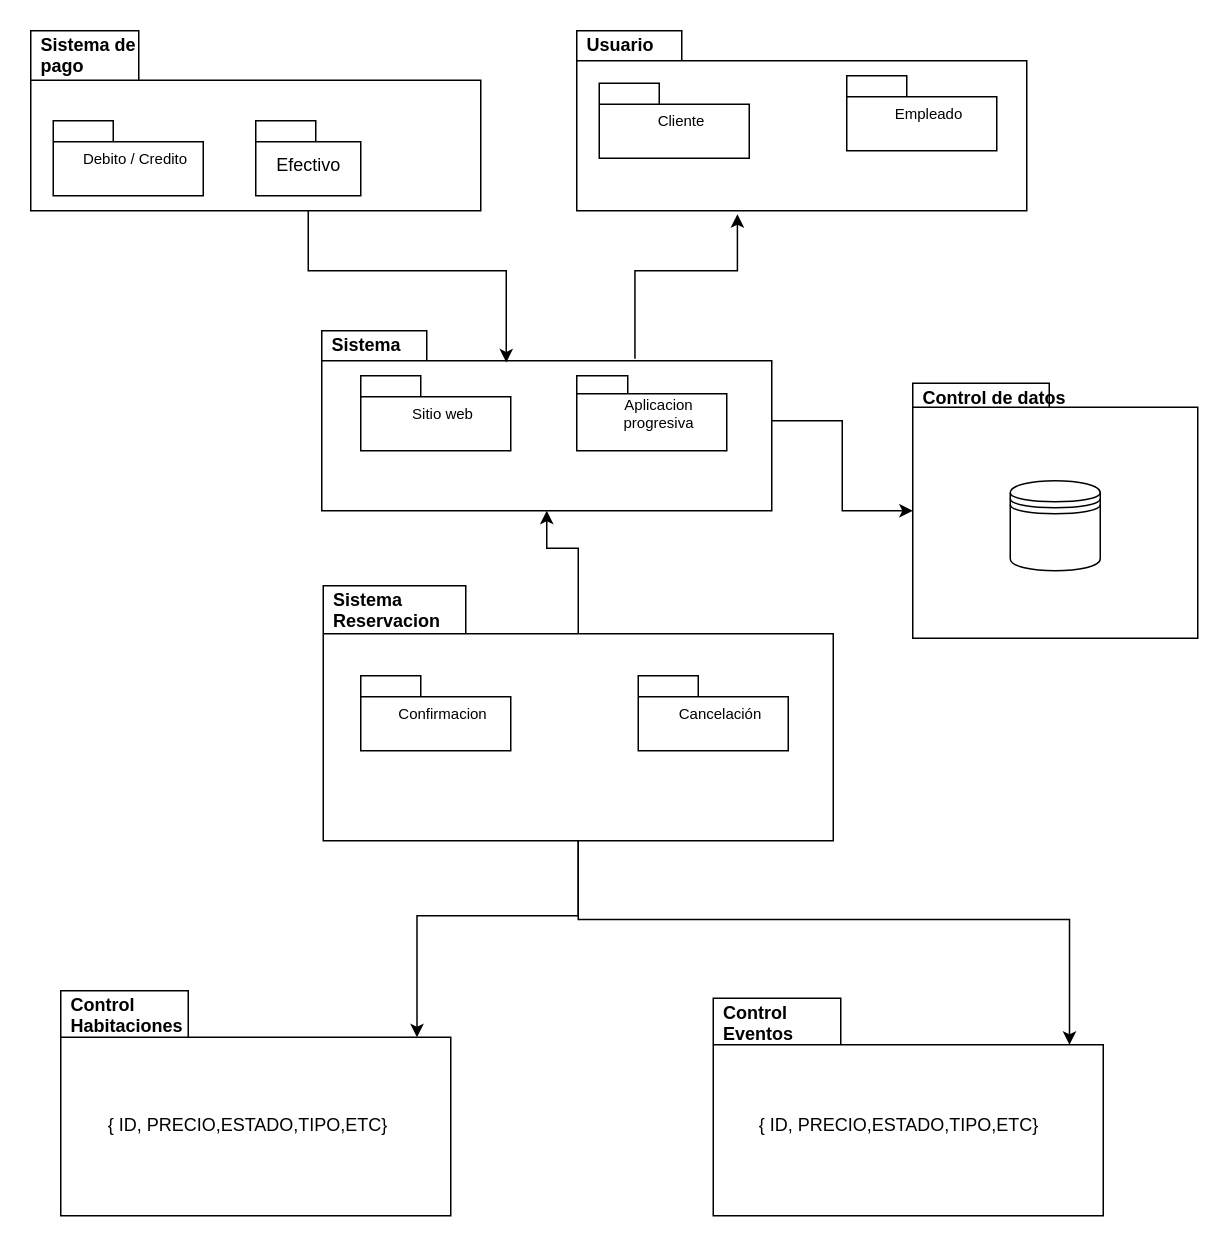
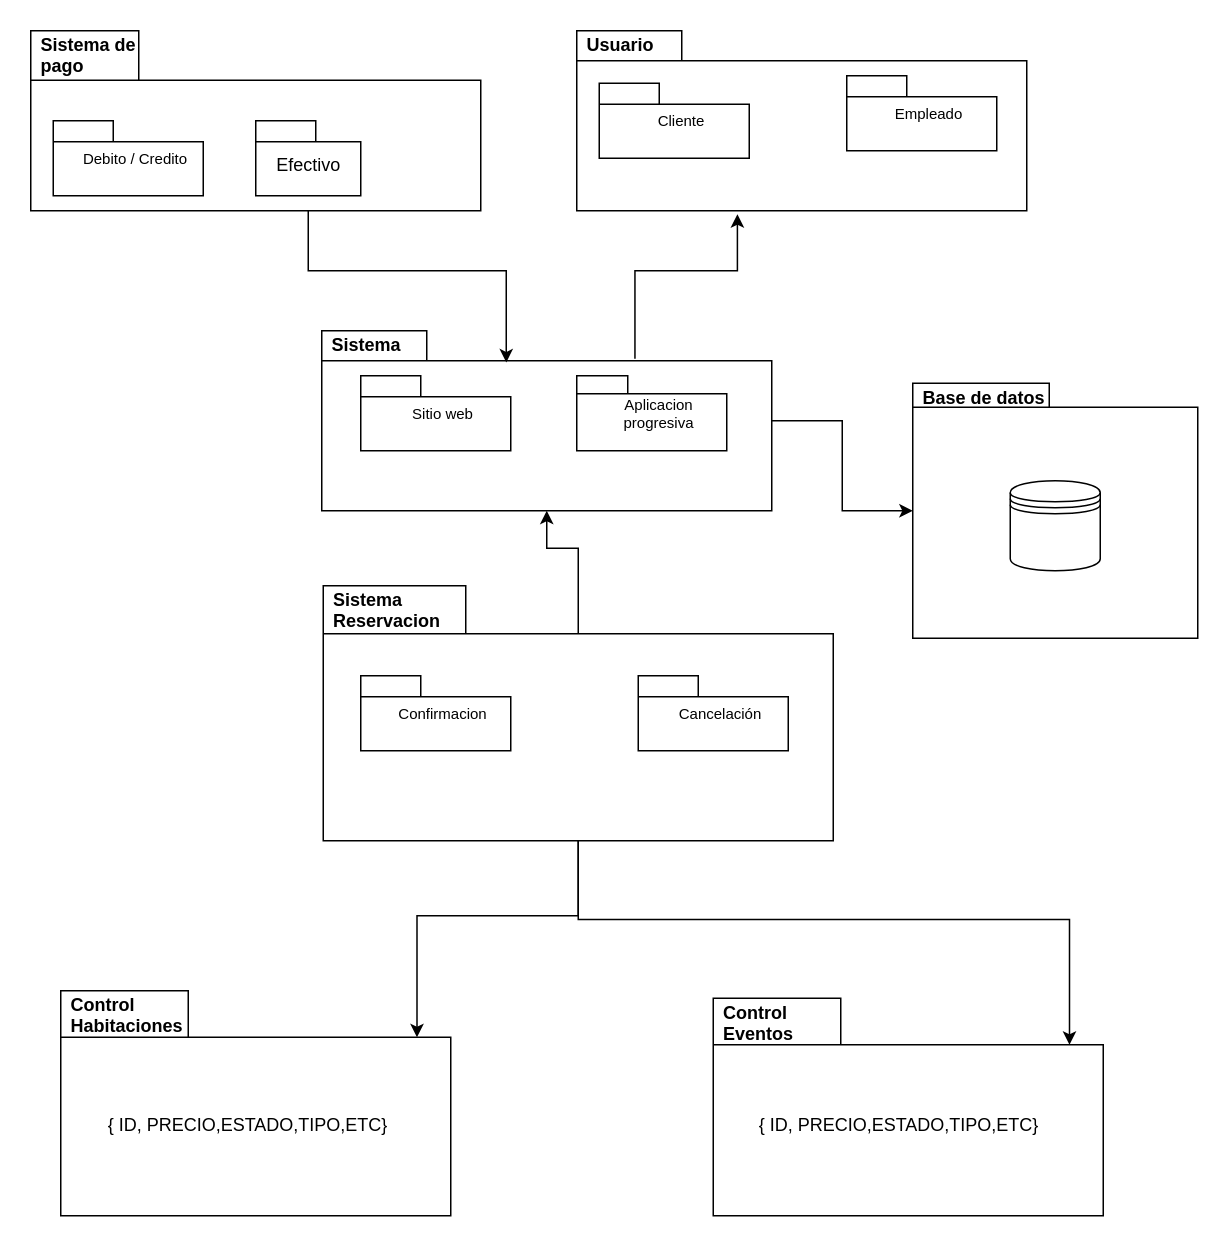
node "Control de datos": label "Control de datos" -> "Base de datos"
